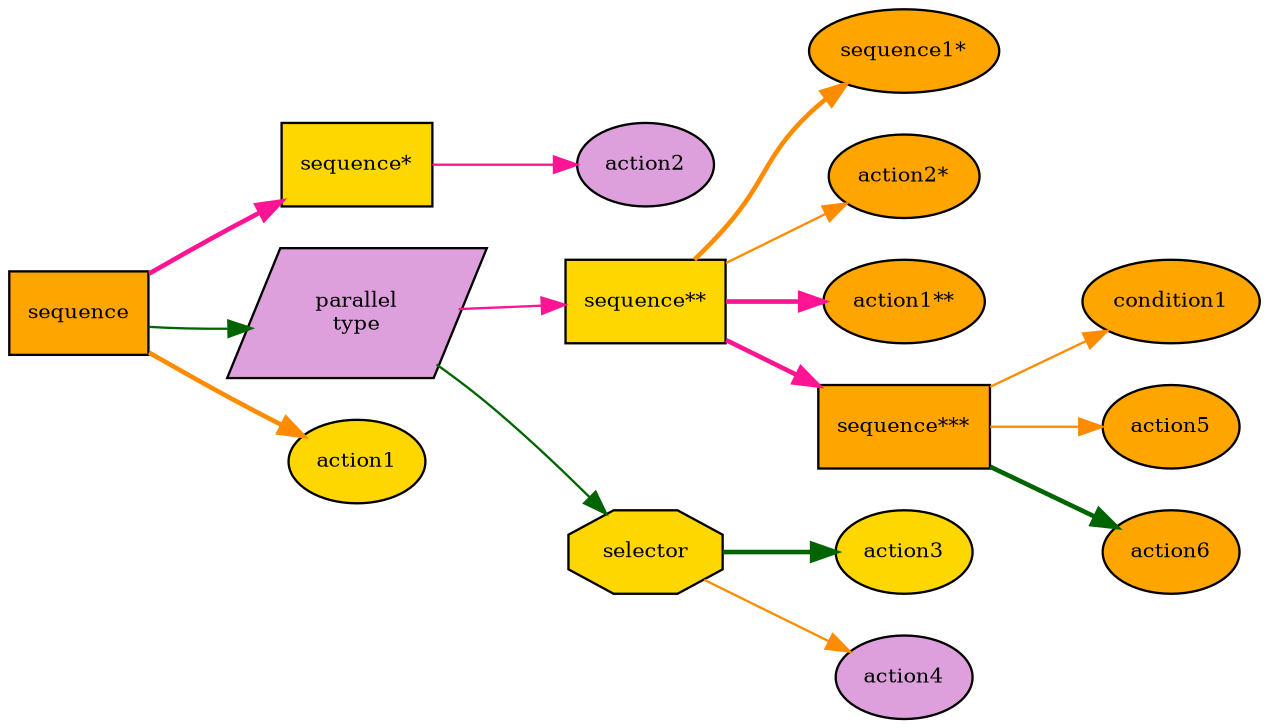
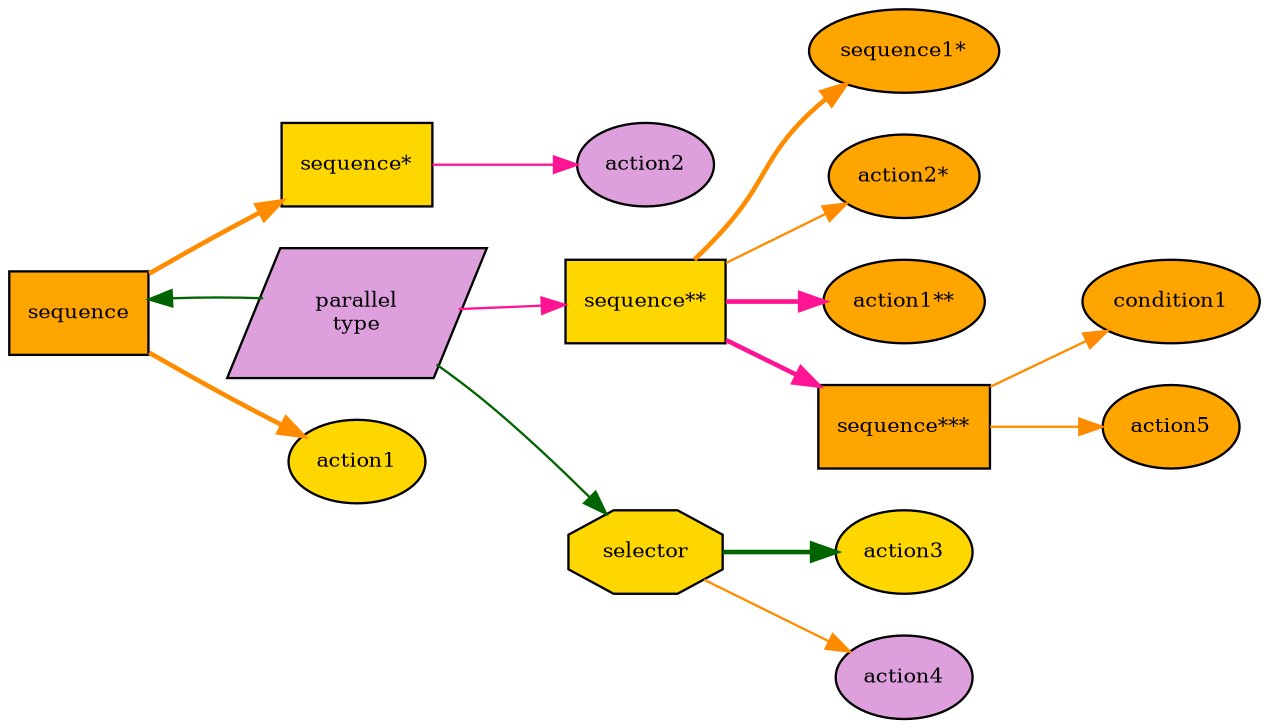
edge "sequence" -> "sequence*": color deeppink -> darkorange
edge "sequence" -> "parallel type": reversed
node "action6": removed
